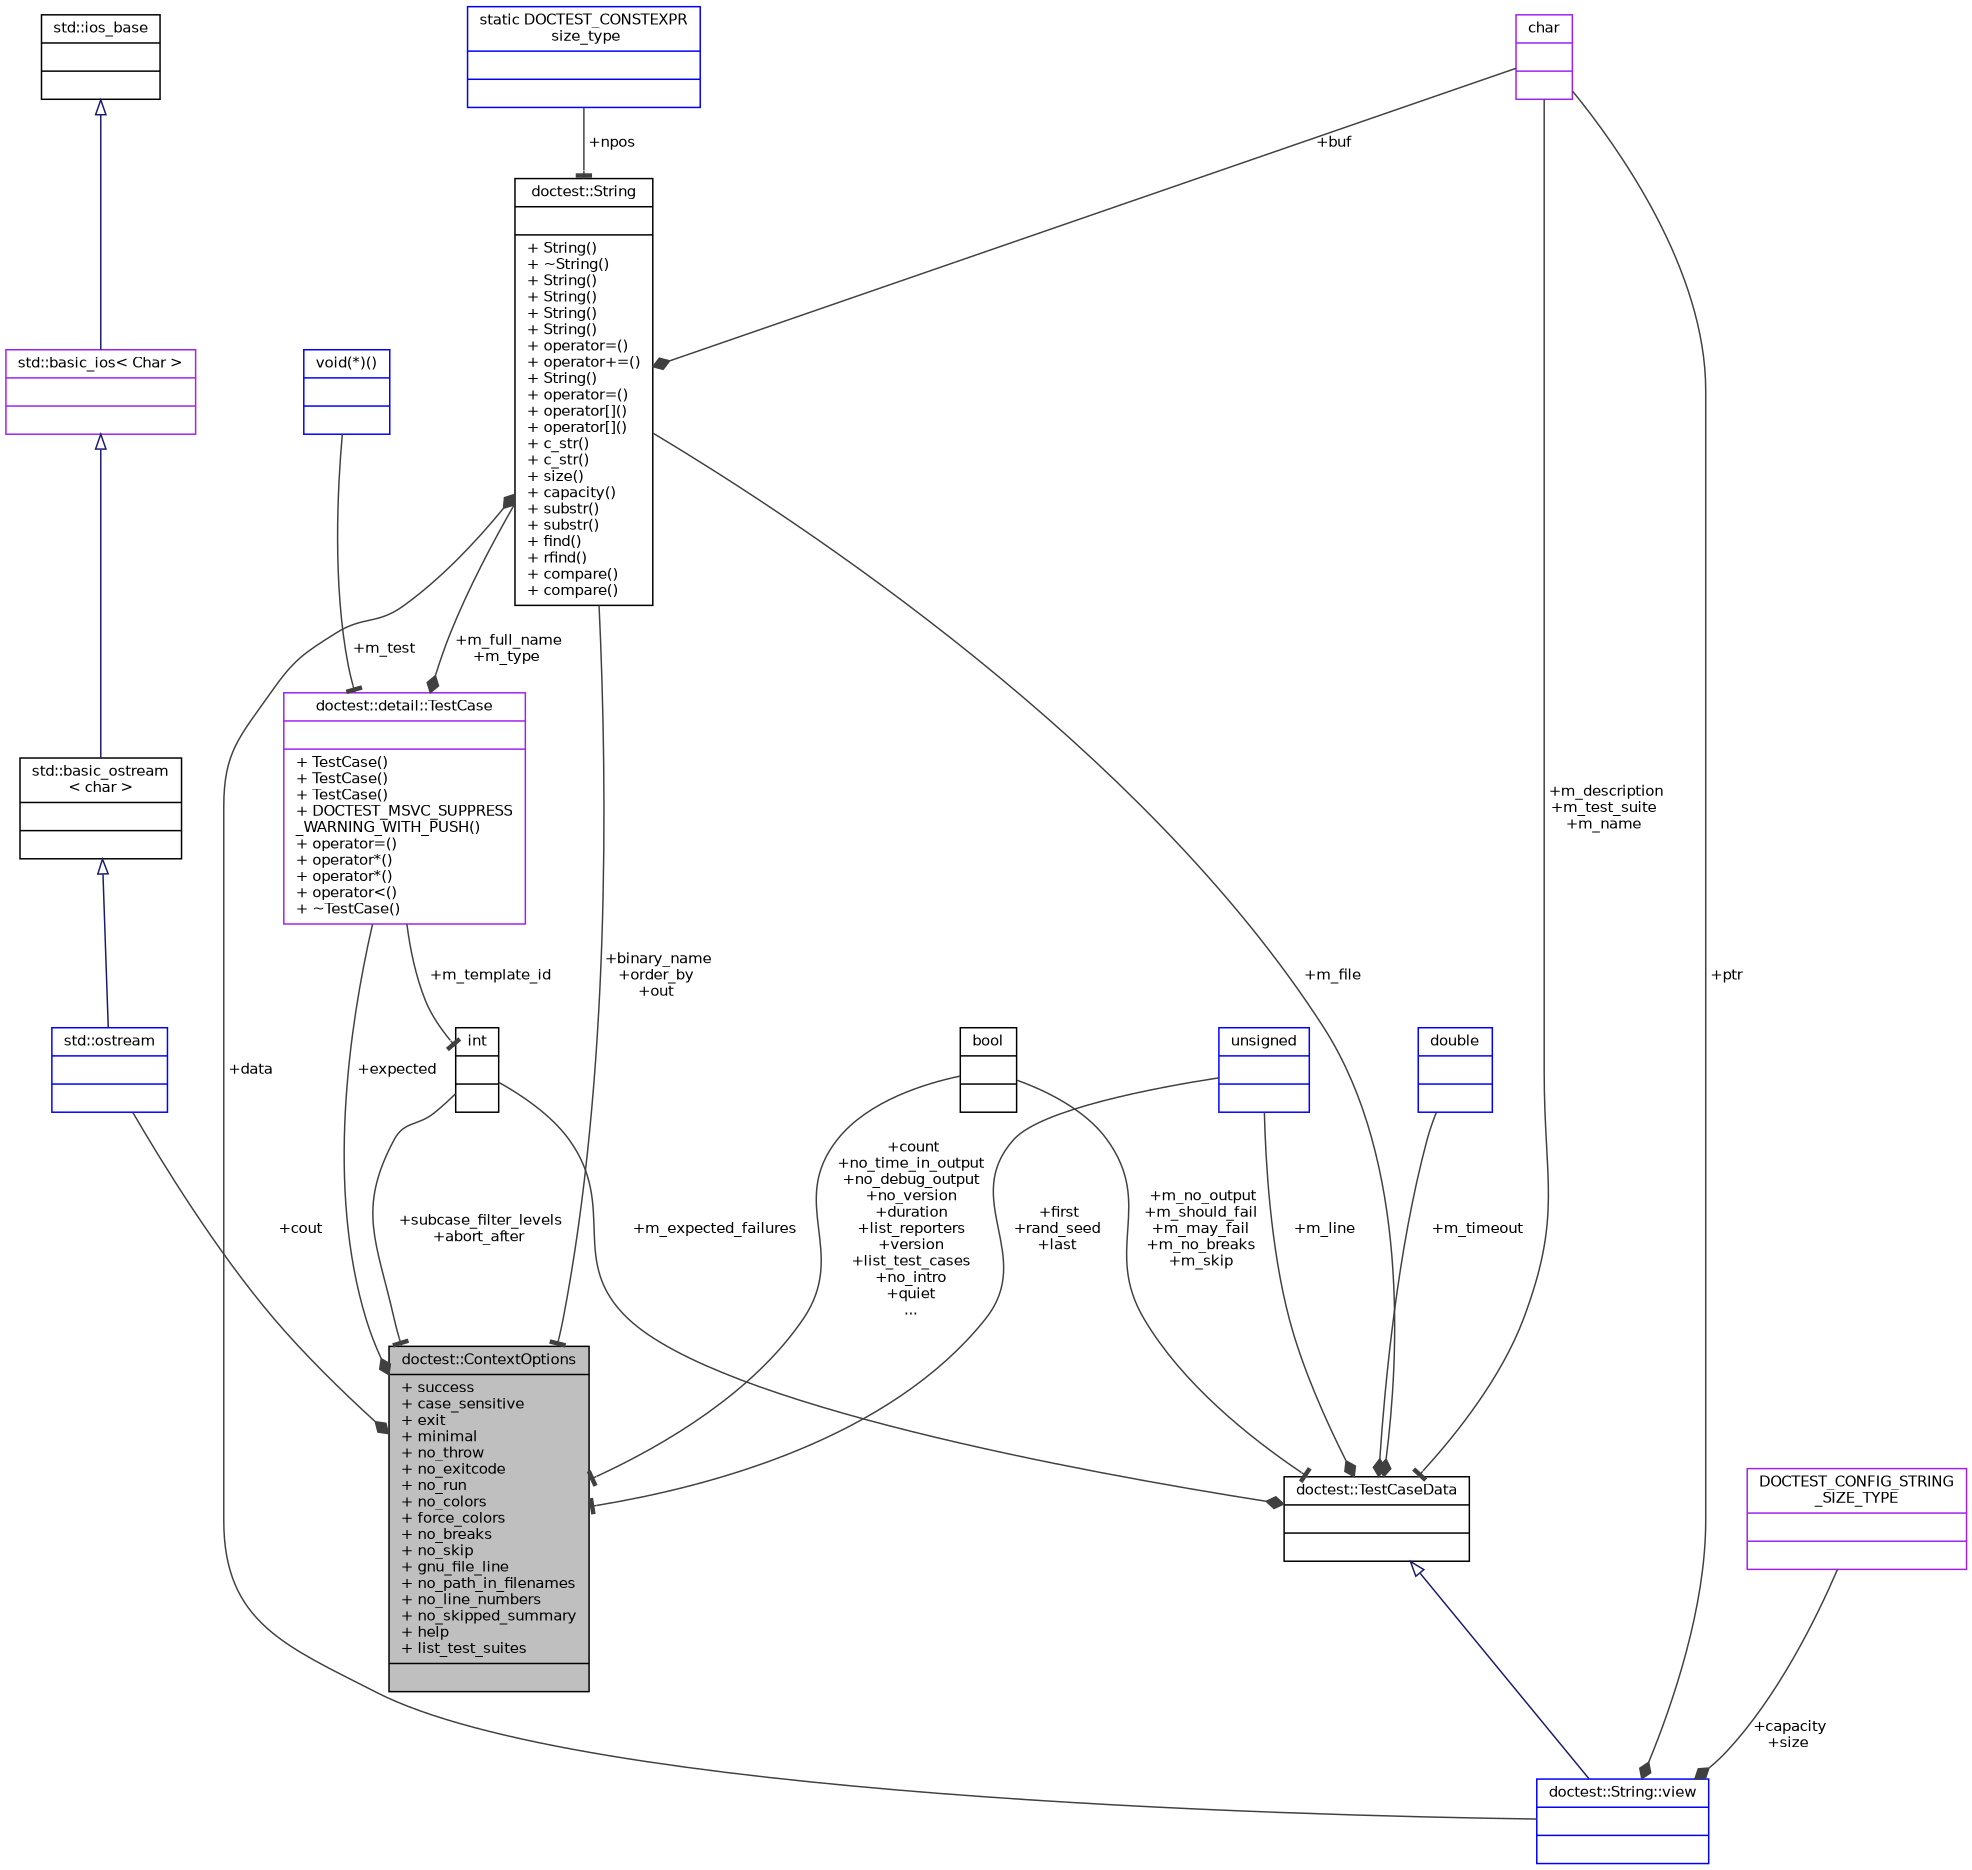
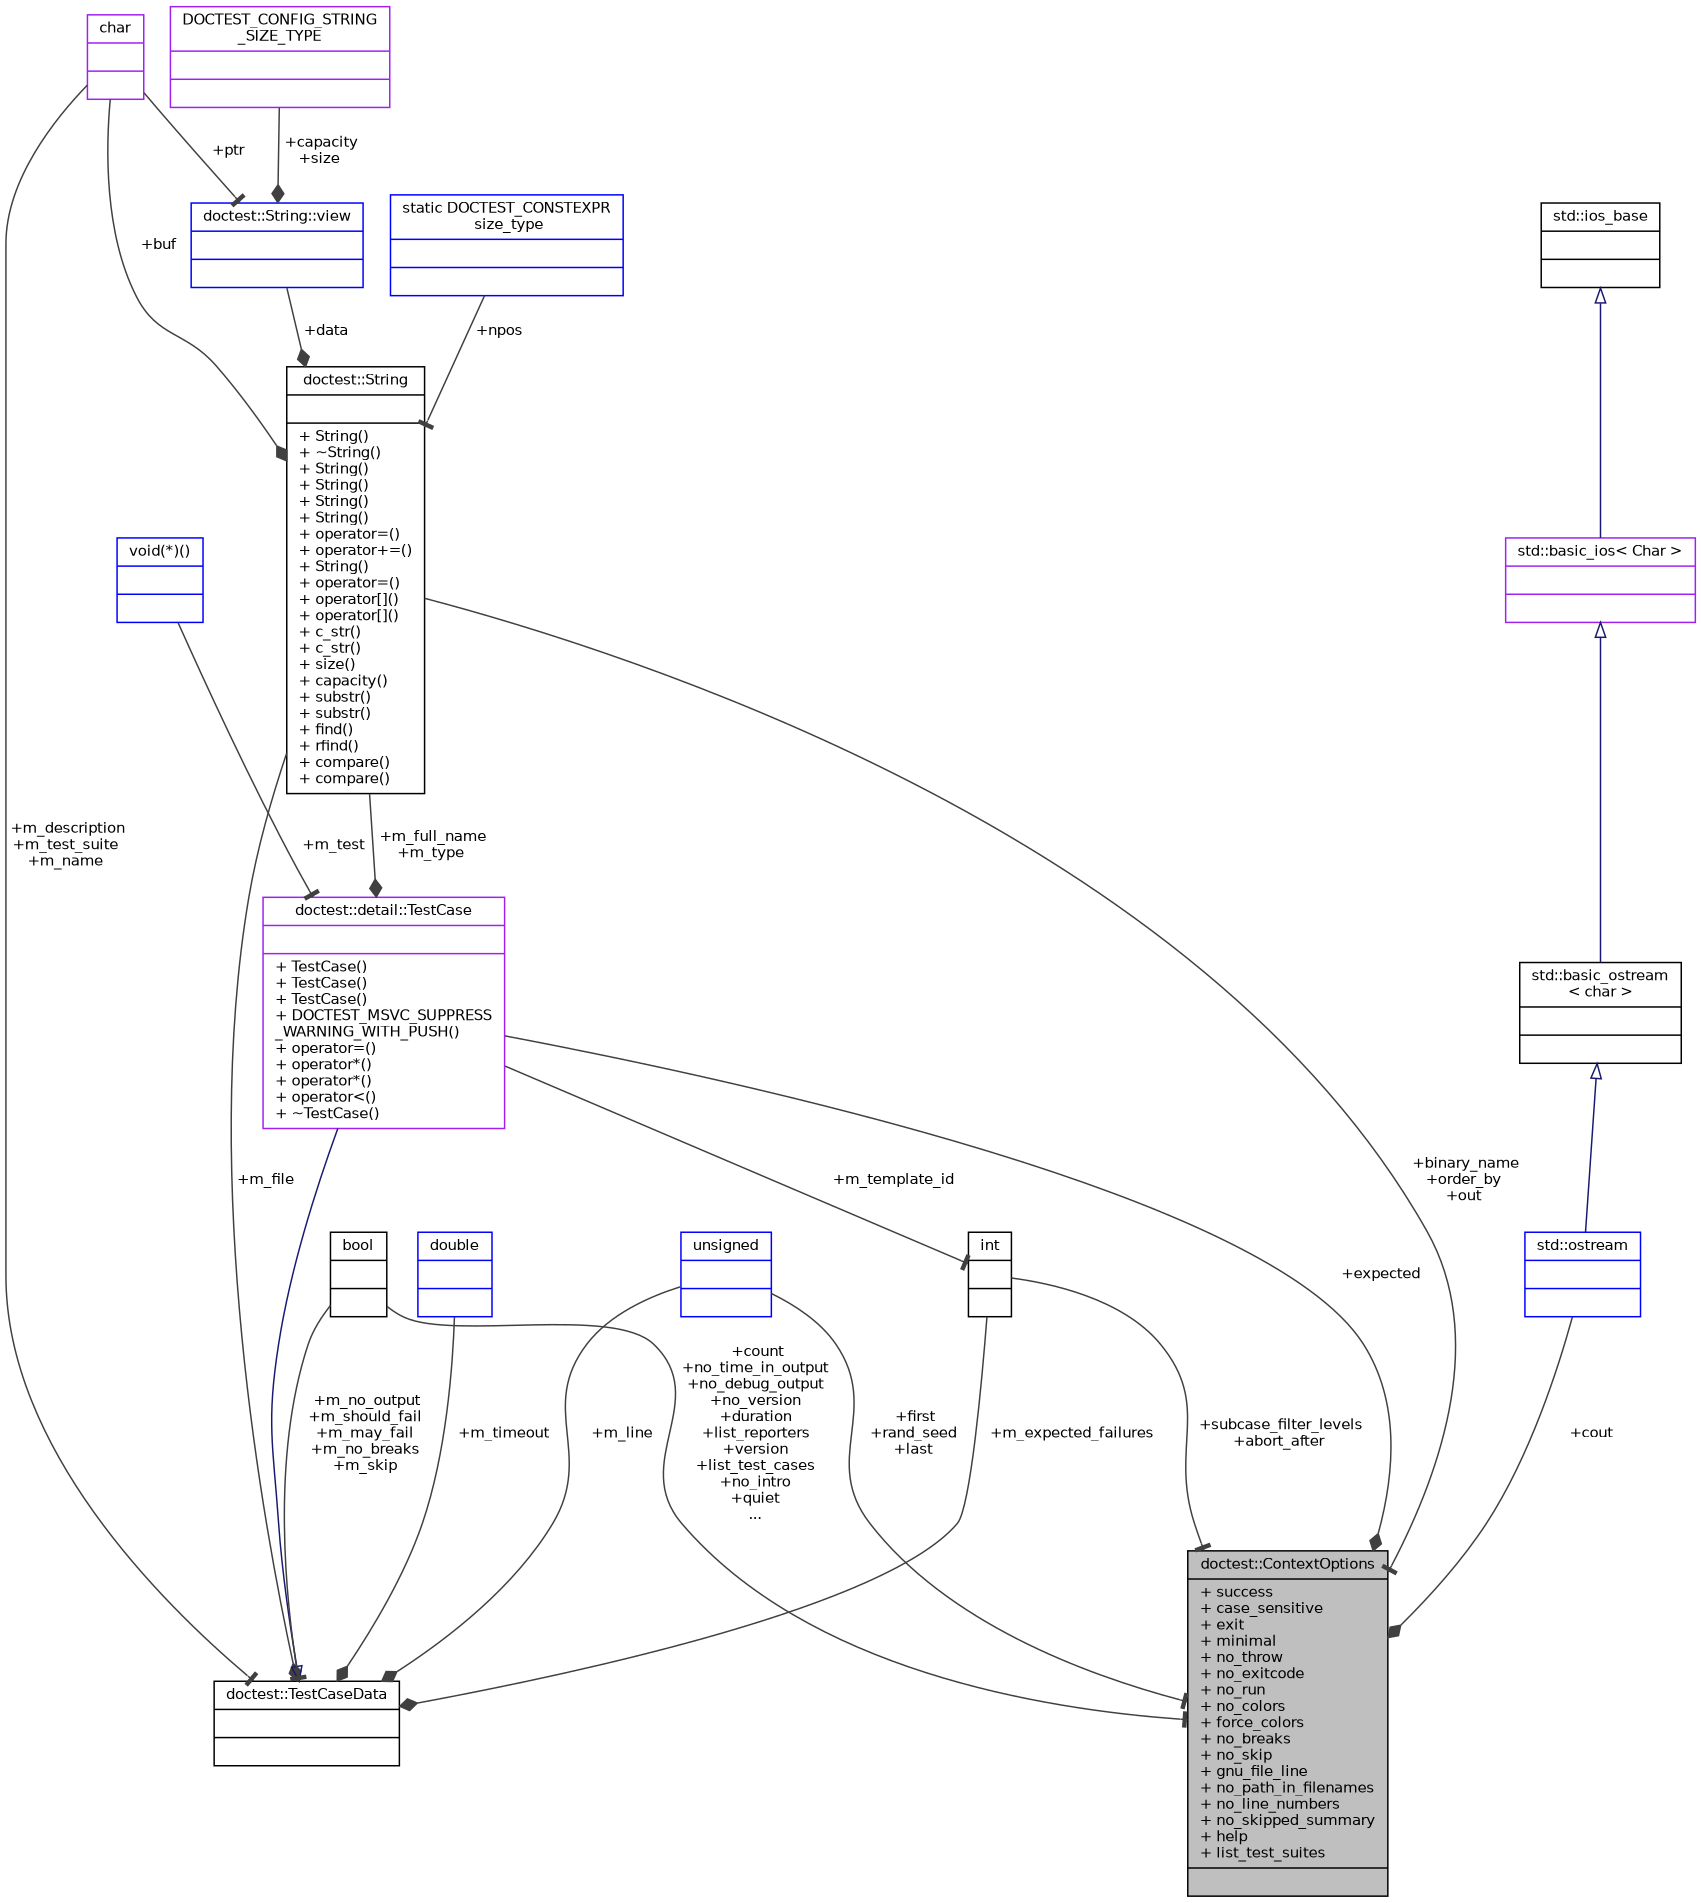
edge "char" -> "doctest::String::view": arrowhead diamond -> tee
edge "doctest::String::view" -> "doctest::TestCaseData": now "doctest::detail::TestCase" -> "doctest::TestCaseData"
